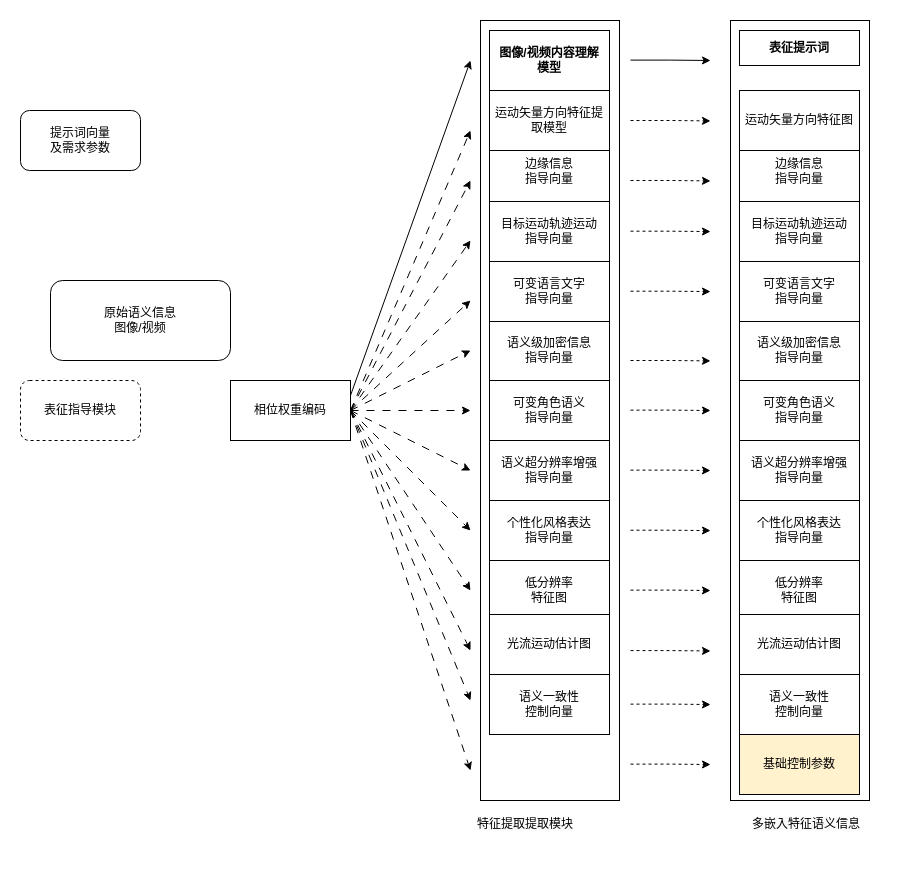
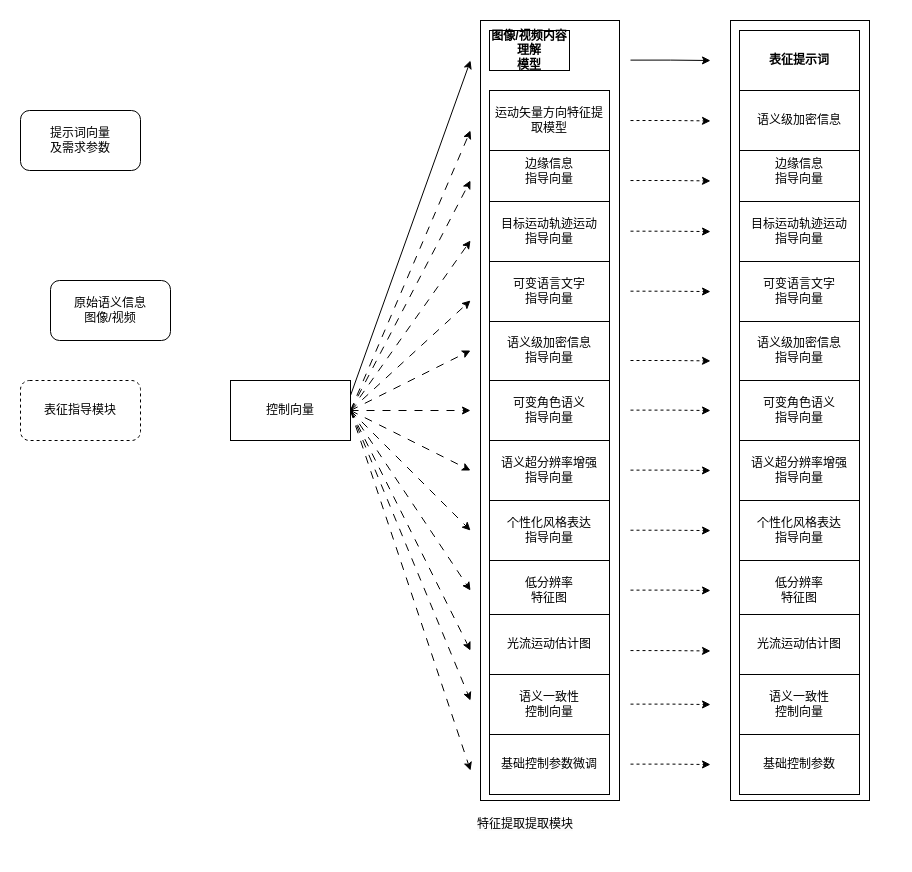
node "表征提示词": size 120x35 -> 120x60
node "图像/视频内容理解 模型": size 120x60 -> 80x40
node "运动矢量方向特征图": label "运动矢量方向特征图" -> "语义级加密信息"
node "原始语义信息 图像/视频": size 180x80 -> 120x60
node "相位权重编码": label "相位权重编码" -> "控制向量"
node "基础控制参数微调": added
node "基础控制参数": fillcolor #fff2cc -> #ffffff
node "多嵌入特征语义信息": removed
